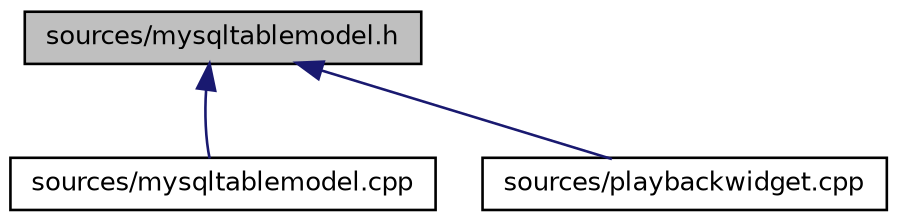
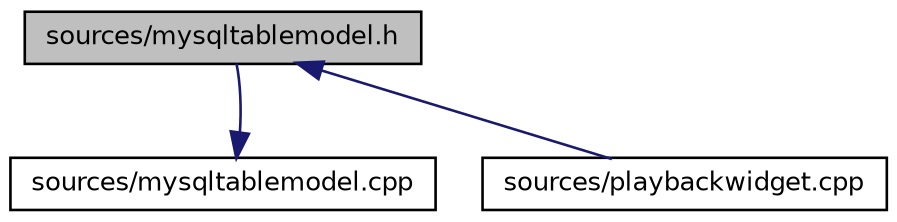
edge "sources/mysqltablemodel.cpp" -> "sources/mysqltablemodel.h": reversed
